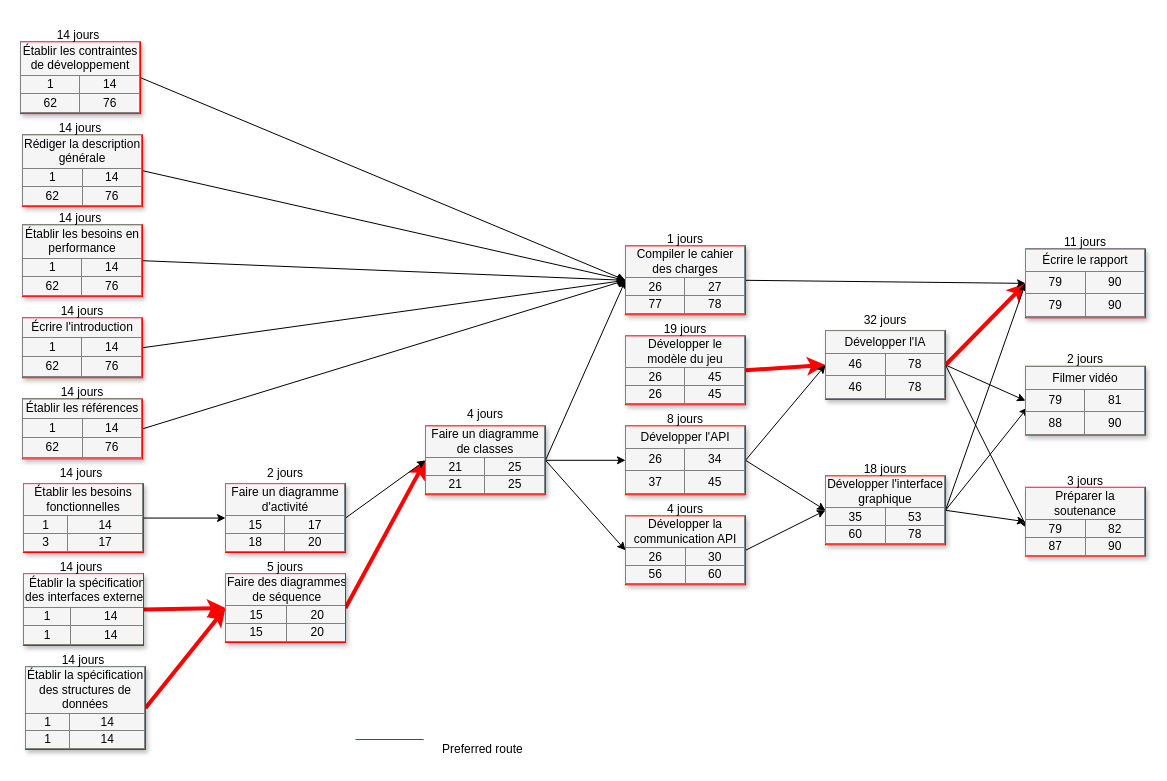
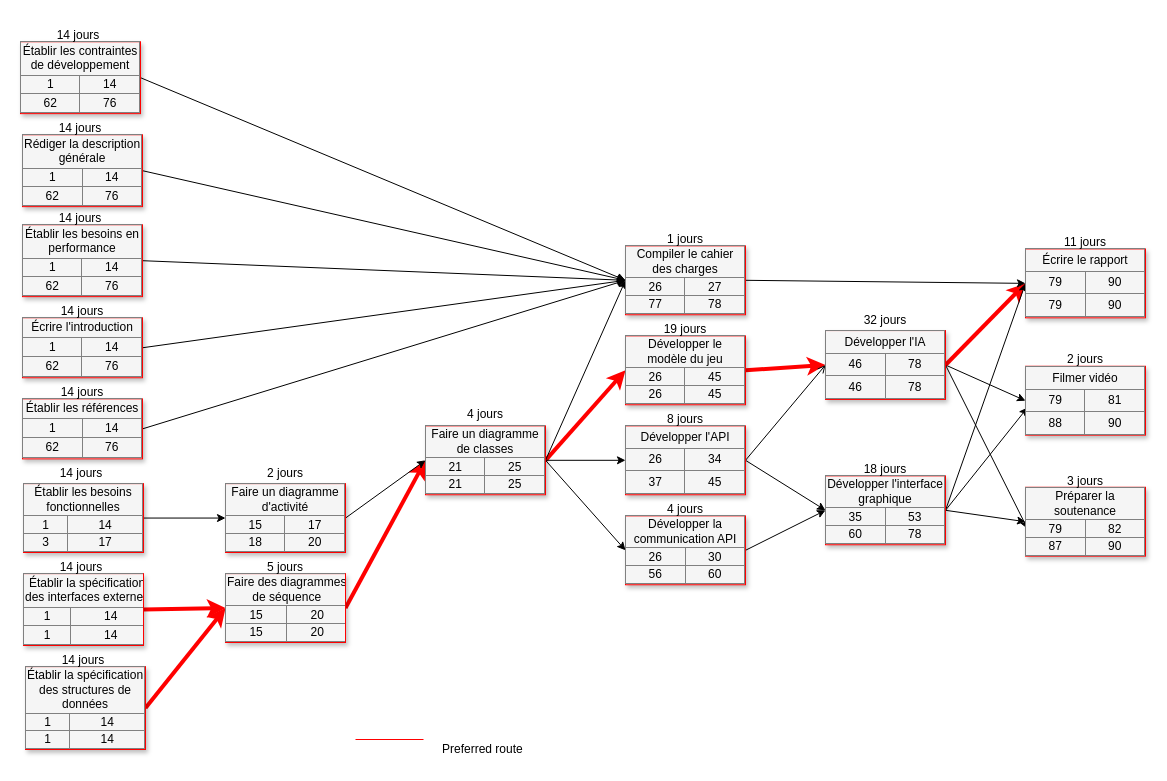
edge "Développer l'API 26 34 37 45" -> "Développer l'IA 46 78 46 78": arrowhead classic -> open
edge "Faire un diagramme de classes 21 25 21 25" -> "Développer le modèle du jeu 26 45 26 45": added
